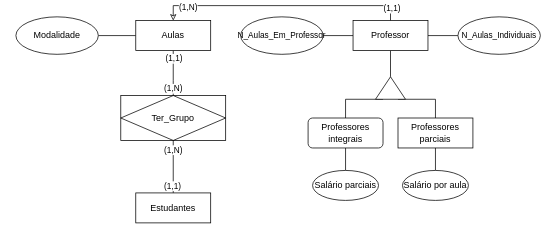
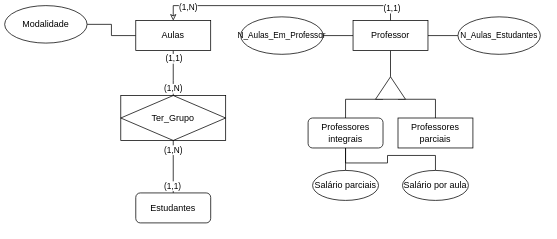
node "Modalidade": moved (57, 36) -> (45, 24)
node "N_Aulas_Individuais": label "N_Aulas_Individuais" -> "N_Aulas_Estudantes"
edge "Professores parciais" -- "Salário por aula": now "Professores integrais" -- "Salário por aula"
node "Estudantes": shape rectangle -> rounded rectangle
